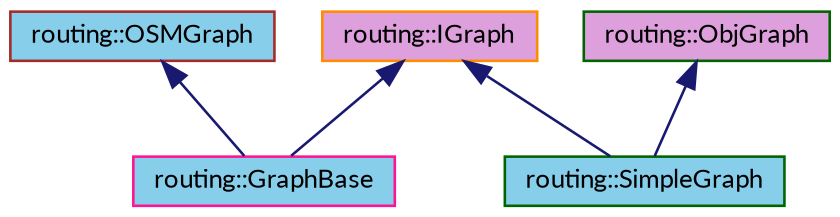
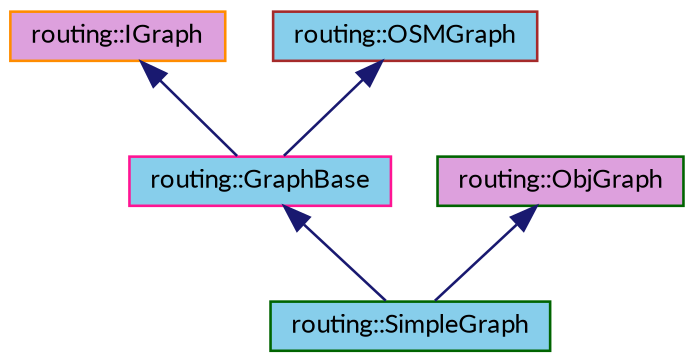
edge "routing::SimpleGraph" -> "routing::IGraph": now "routing::SimpleGraph" -> "routing::GraphBase"
